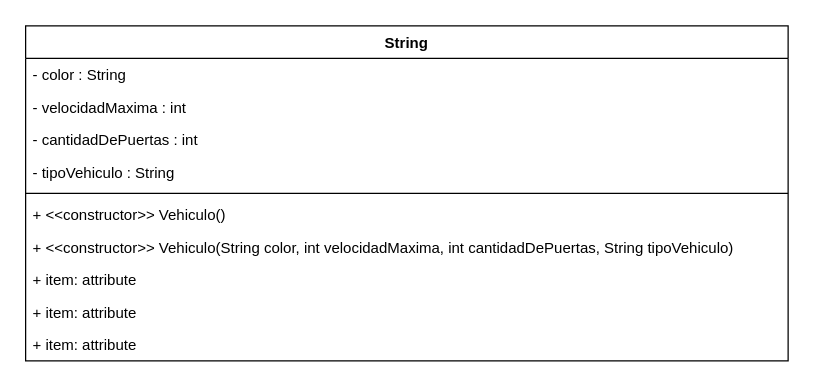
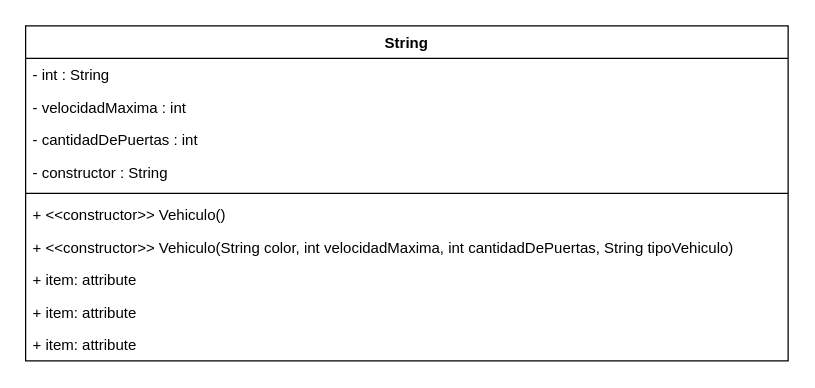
node "- color : String": label "- color : String" -> "- int : String"
node "- tipoVehiculo : String": label "- tipoVehiculo : String" -> "- constructor : String"
